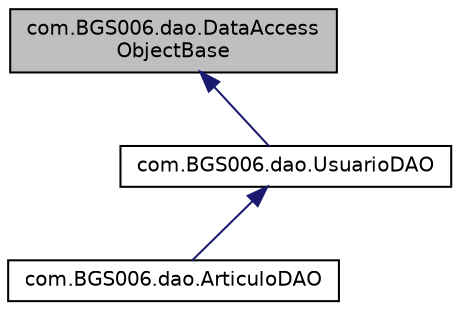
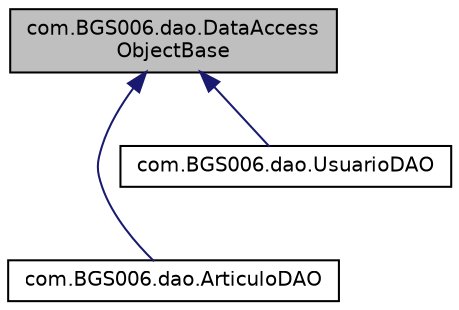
edge "com.BGS006.dao.ArticuloDAO" -> "com.BGS006.dao.UsuarioDAO": now "com.BGS006.dao.ArticuloDAO" -> "com.BGS006.dao.DataAccess ObjectBase"
